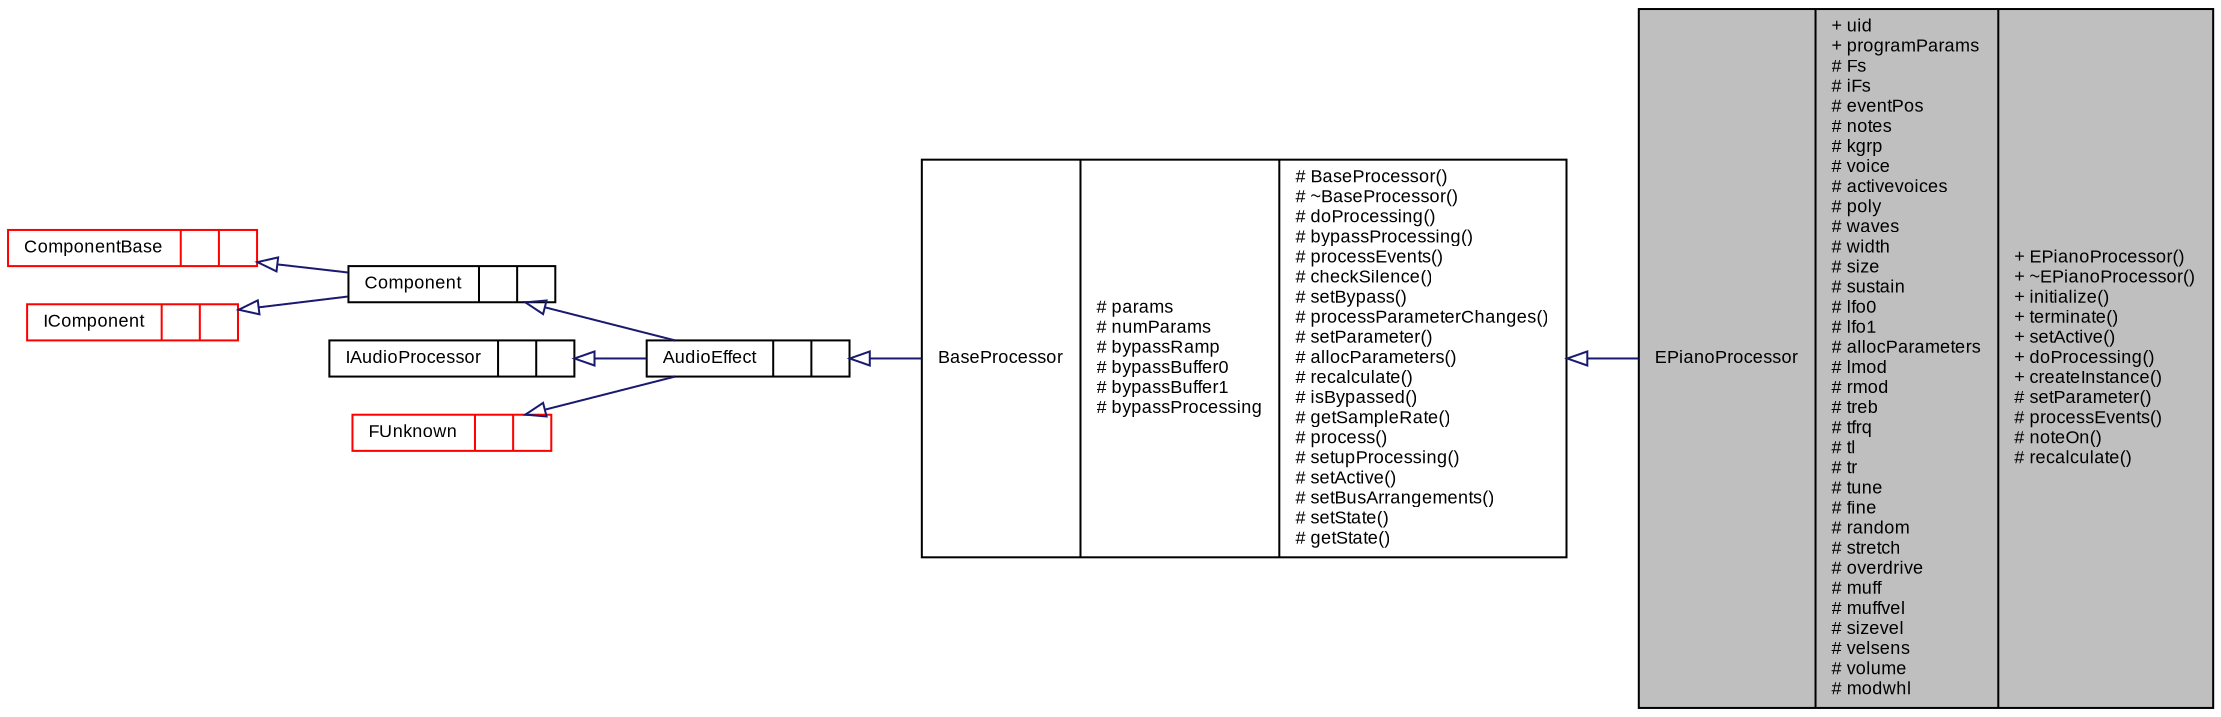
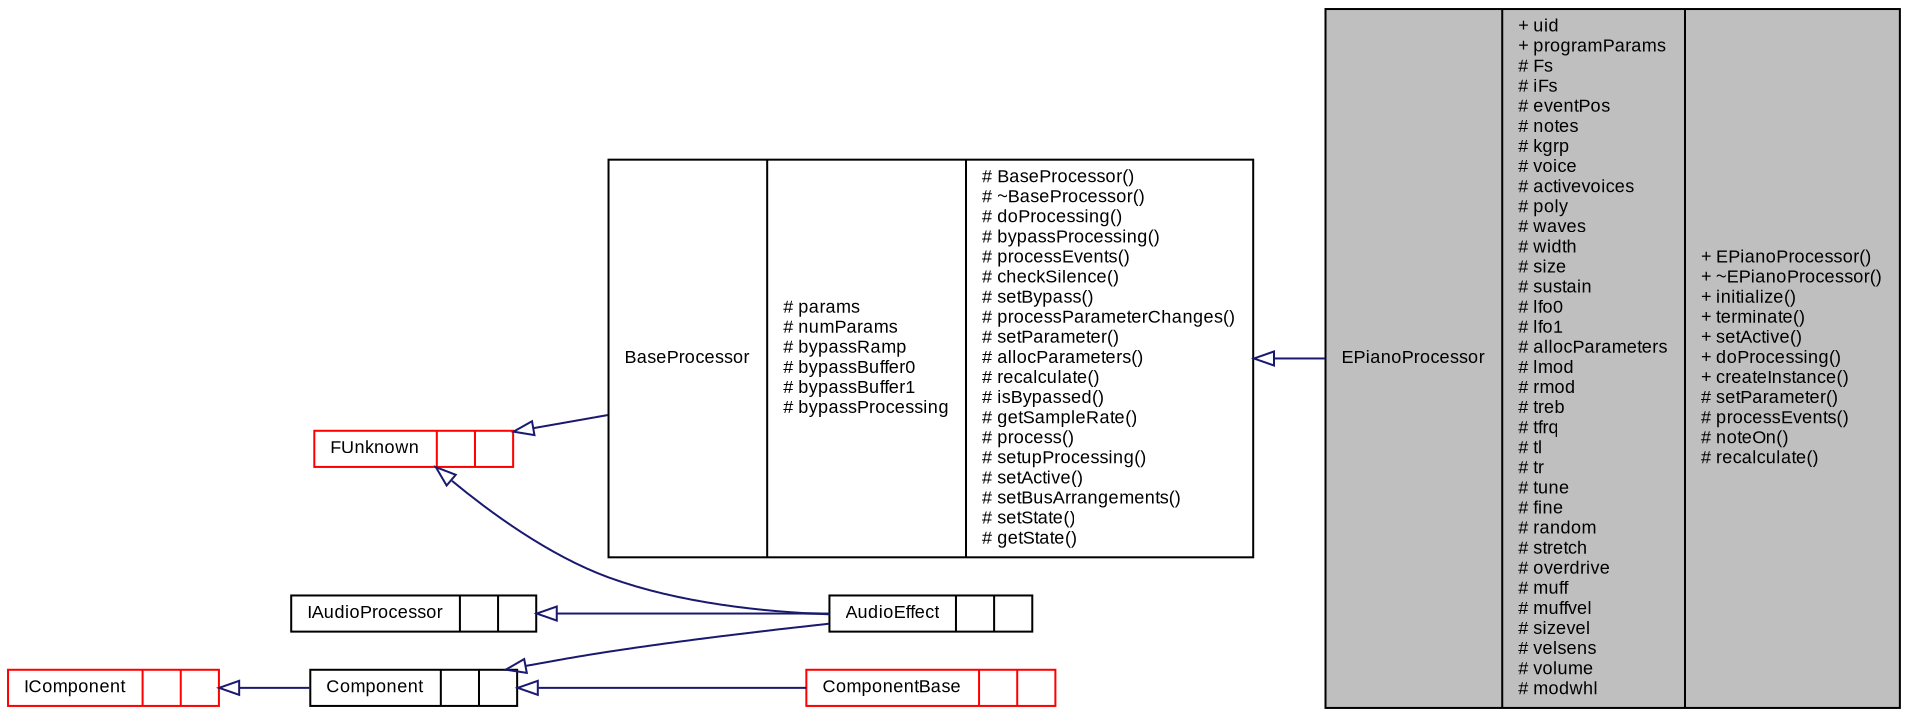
edge "Component" -> "ComponentBase": reversed
edge "BaseProcessor" -> "AudioEffect": now "BaseProcessor" -> "FUnknown"
